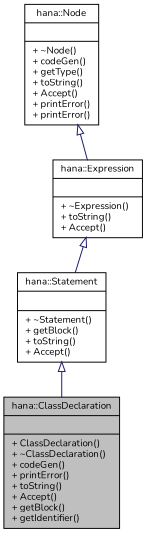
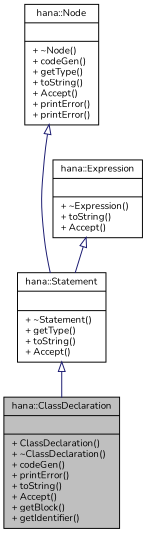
edge "hana::Expression" -> "hana::Node": now "hana::Statement" -> "hana::Node"
node "hana::Statement": text "+ getBlock()" -> "+ getType()"
